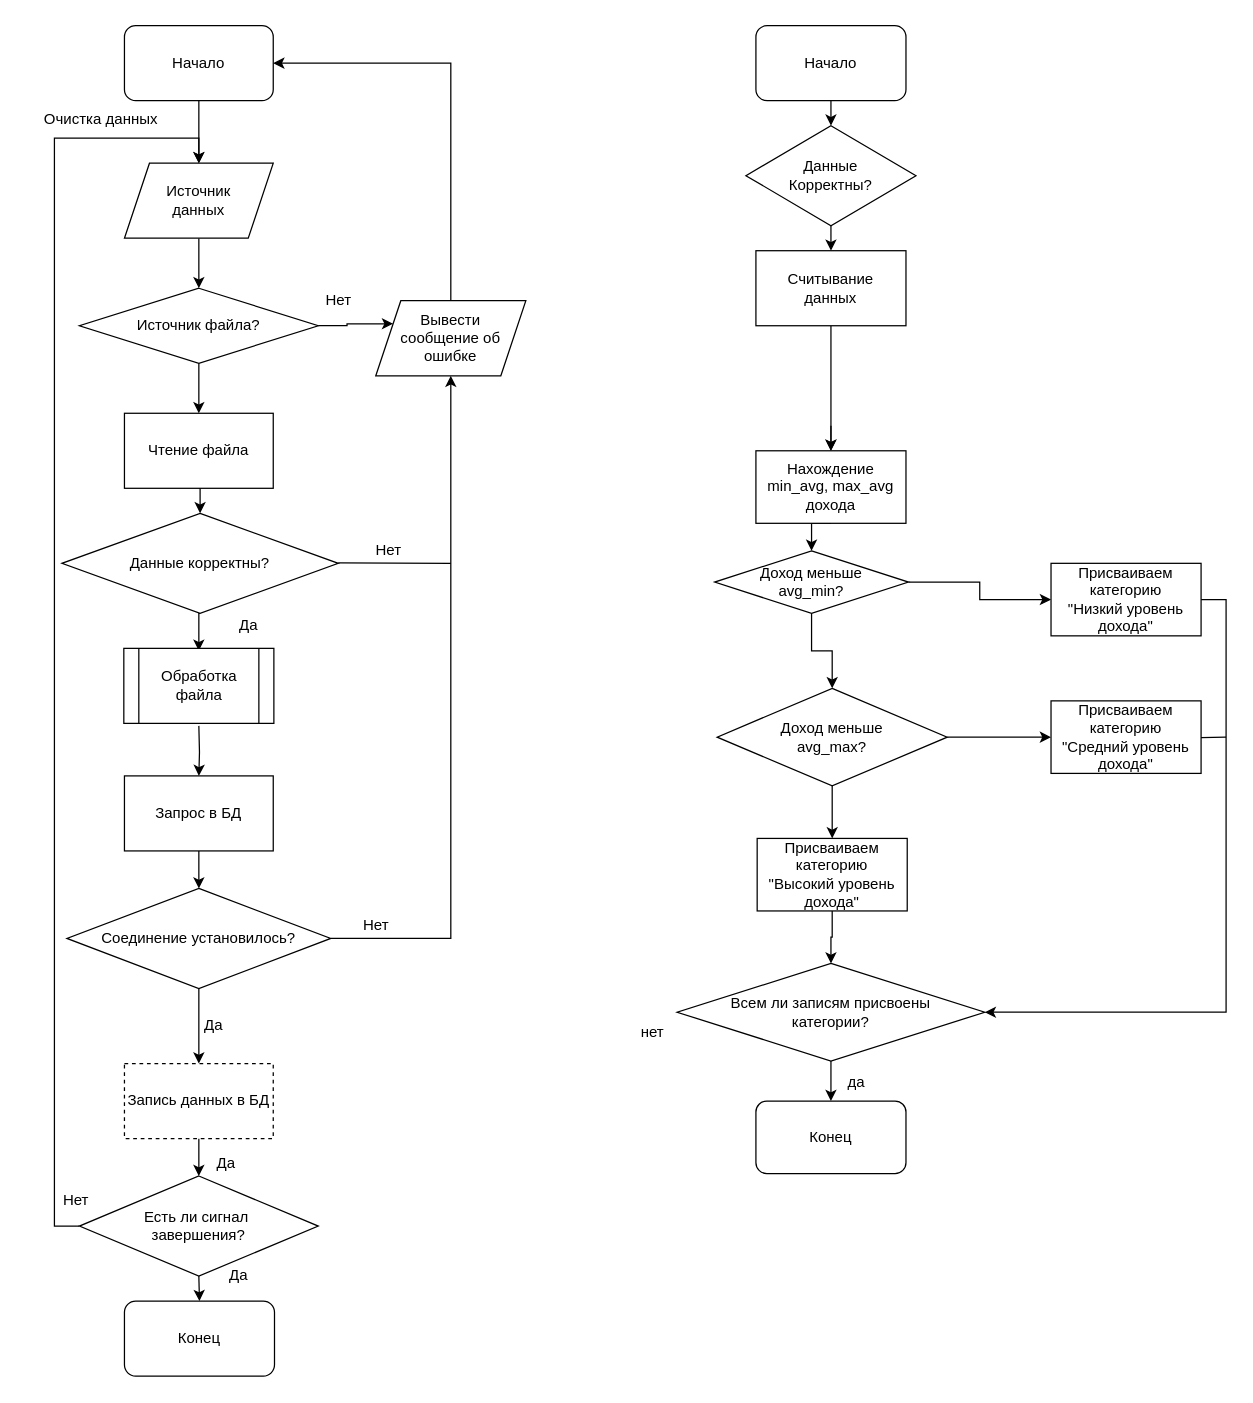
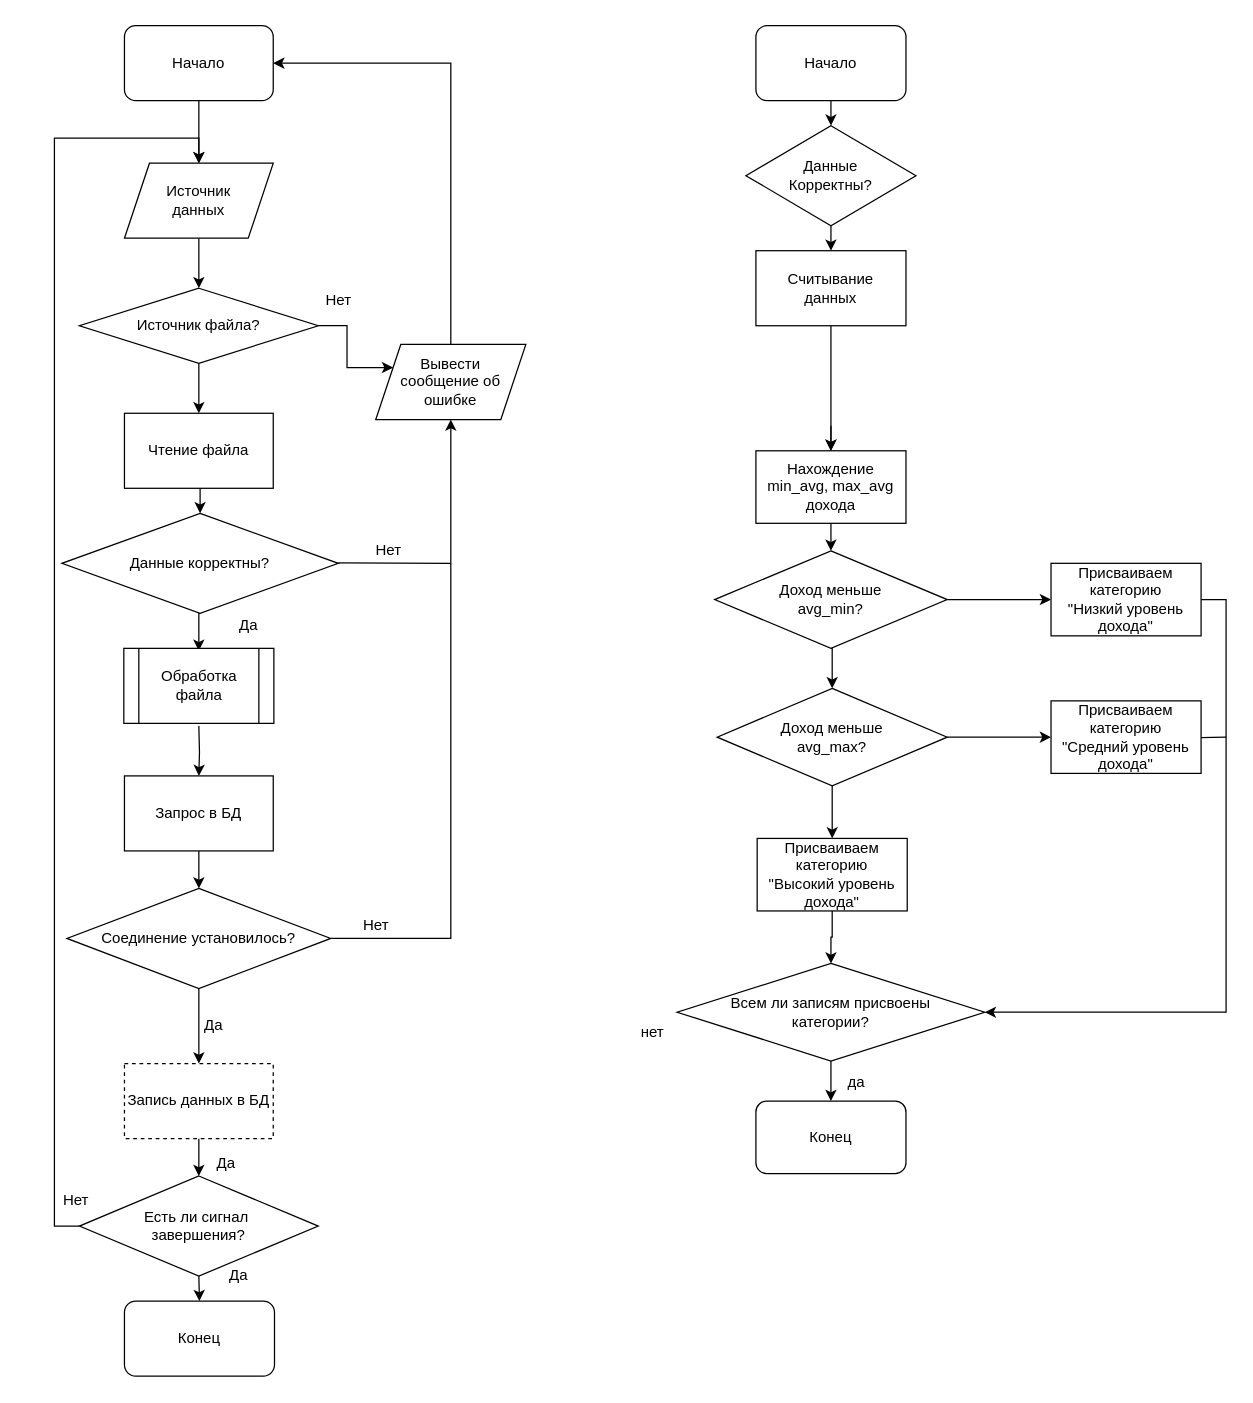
node "Очистка данных": removed
node "Вывести сообщение об ошибке": moved (451, 338) -> (451, 382)
node "Доход меньше avg_min?": size 194x63 -> 233x98
